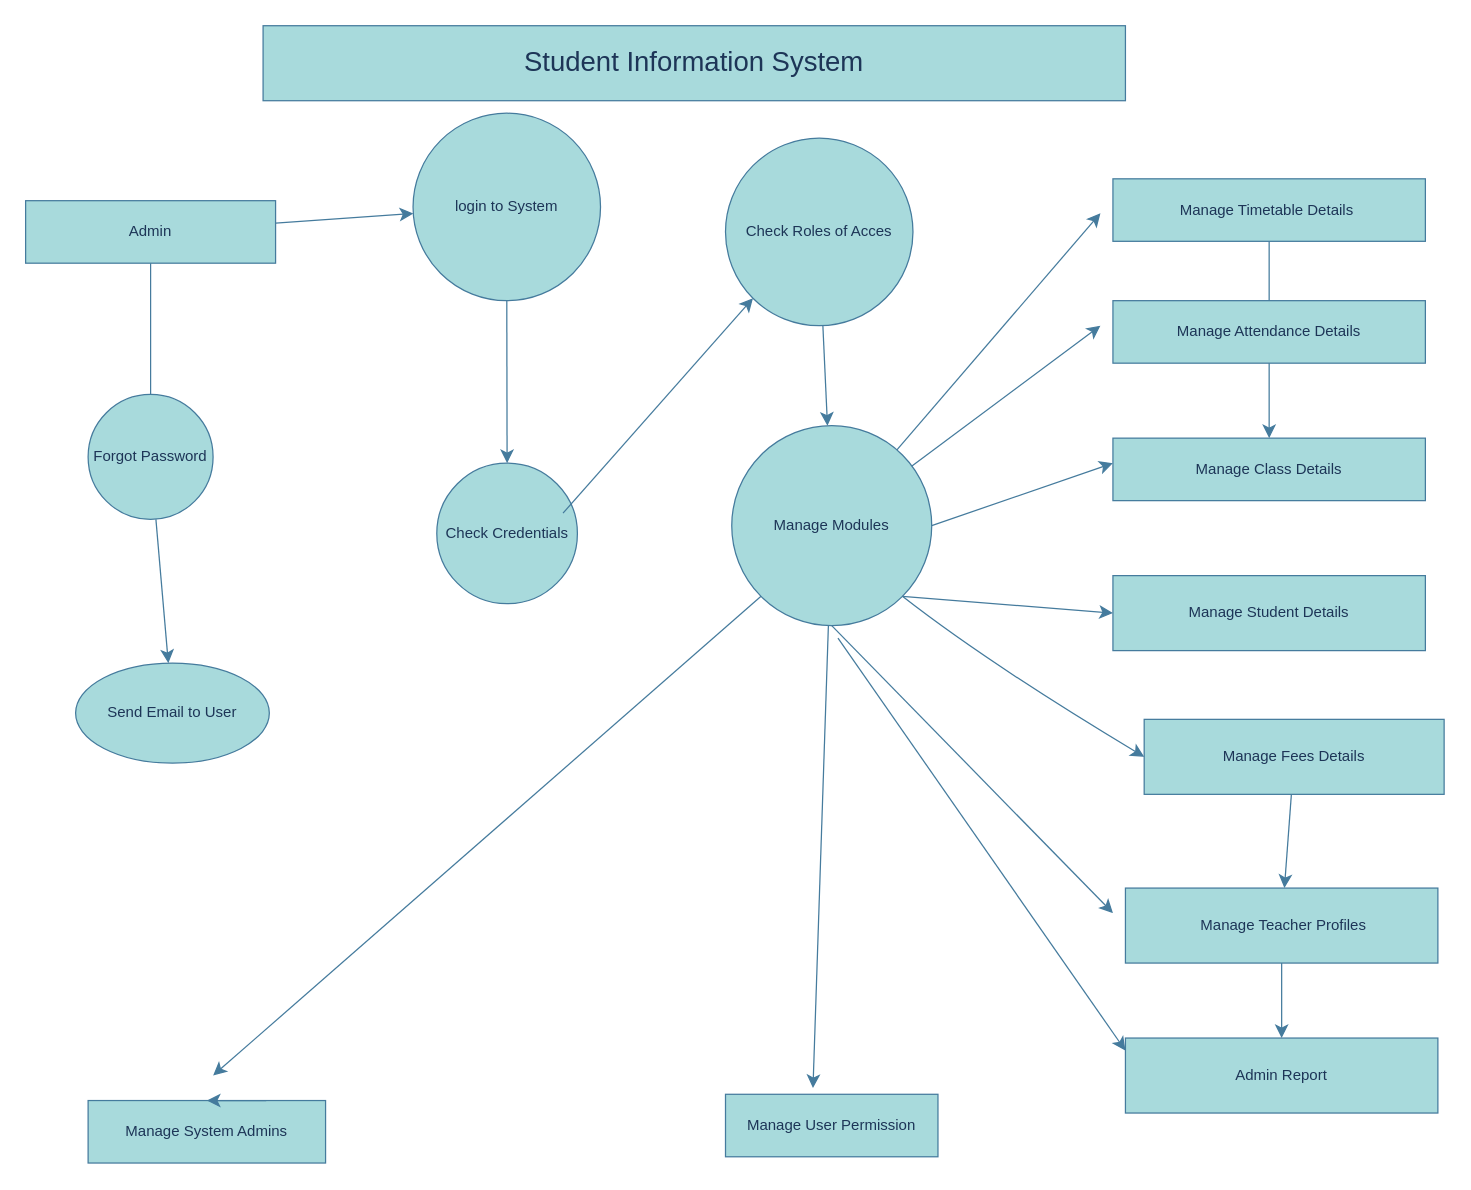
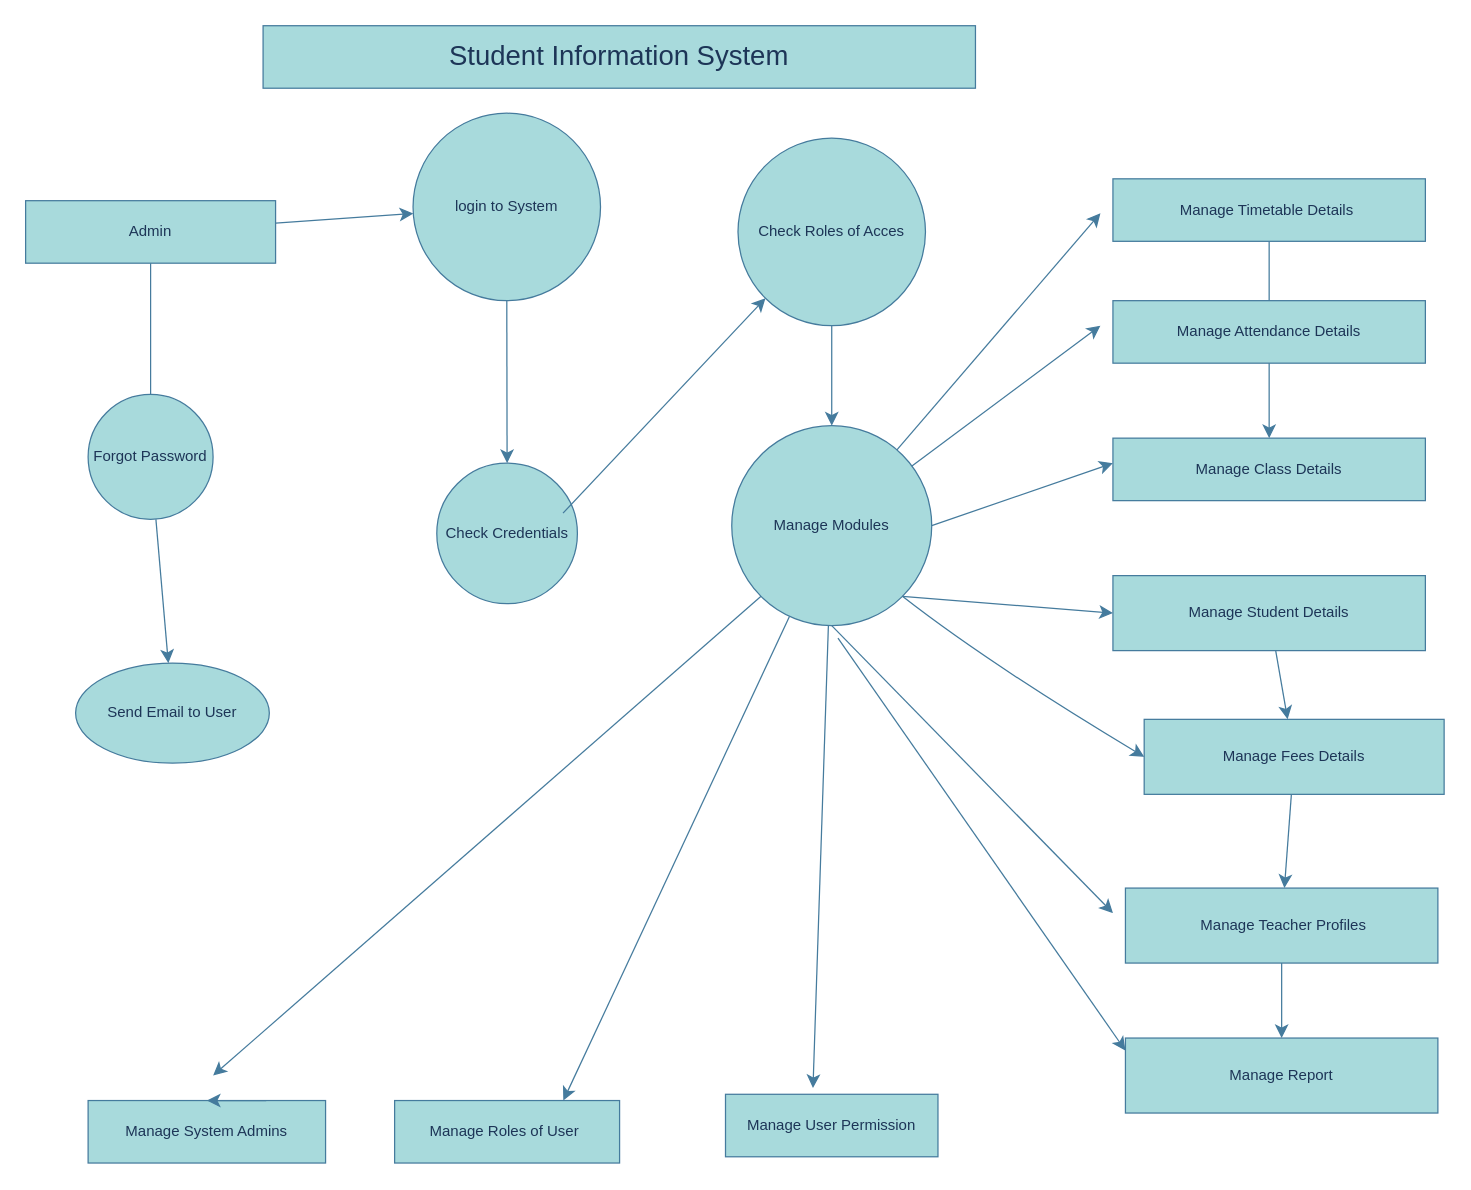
node "Student Information System": size 863x75 -> 713x63
node "Check Roles of Acces": moved (819, 232) -> (832, 232)
edge "Manage Student Details" -> "Manage Fees Details": added
edge "Manage Modules" -> "Manage Roles of User": added
node "Admin Report": label "Admin Report" -> "Manage Report"
node "Manage Roles of User": added
